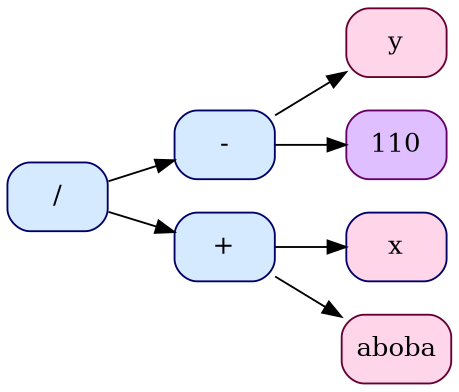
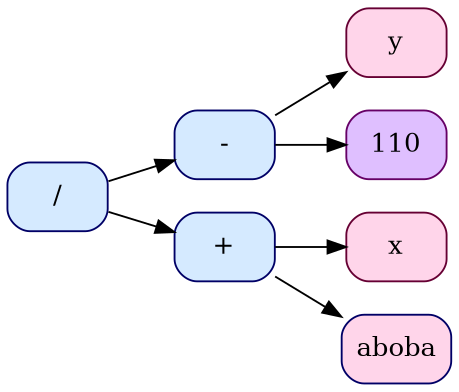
node "x": color #000066 -> #660033
node "aboba": color #660033 -> #000066
